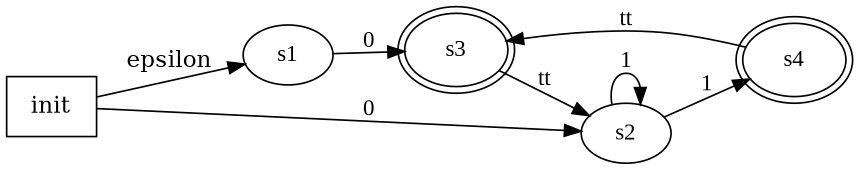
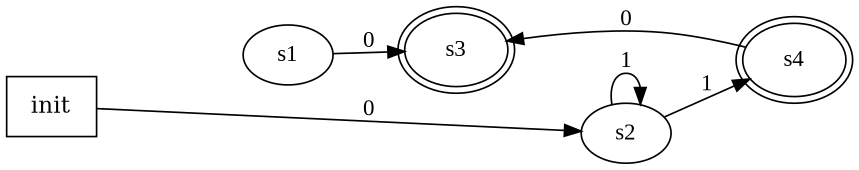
edge "s4" -> "s3": label "tt" -> "0"
edge "init" -> "s1": removed, label "epsilon"
edge "s3" -> "s2": removed, label "tt"
